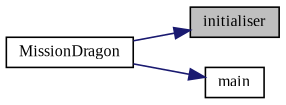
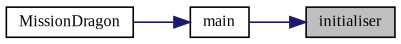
edge "MissionDragon" -> "initialiser": now "main" -> "initialiser"
